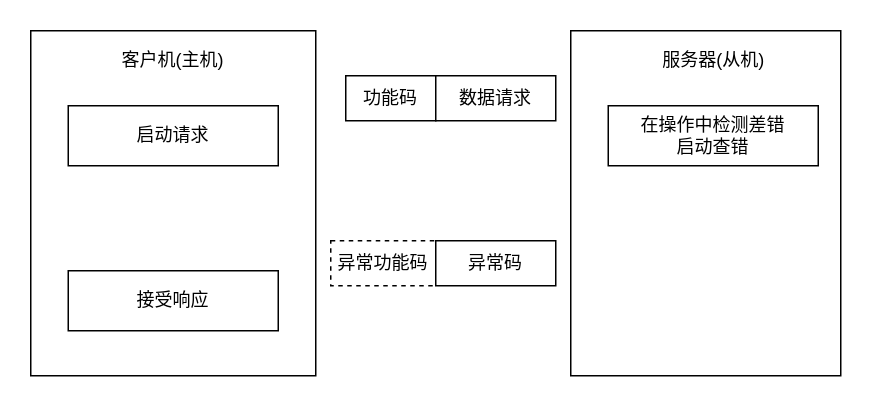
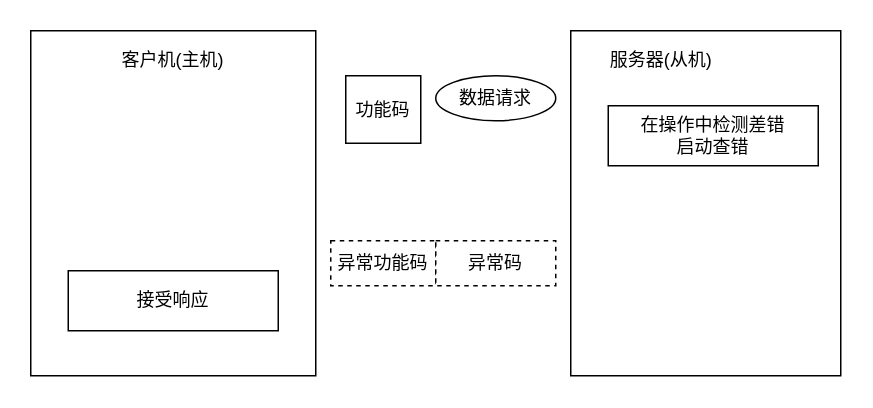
node "服务器(从机)": moved (713, 61) -> (661, 61)
node "功能码": size 90x45 -> 75x68
node "数据请求": shape rectangle -> ellipse
node "启动请求": removed
node "异常码": style solid -> dashed
